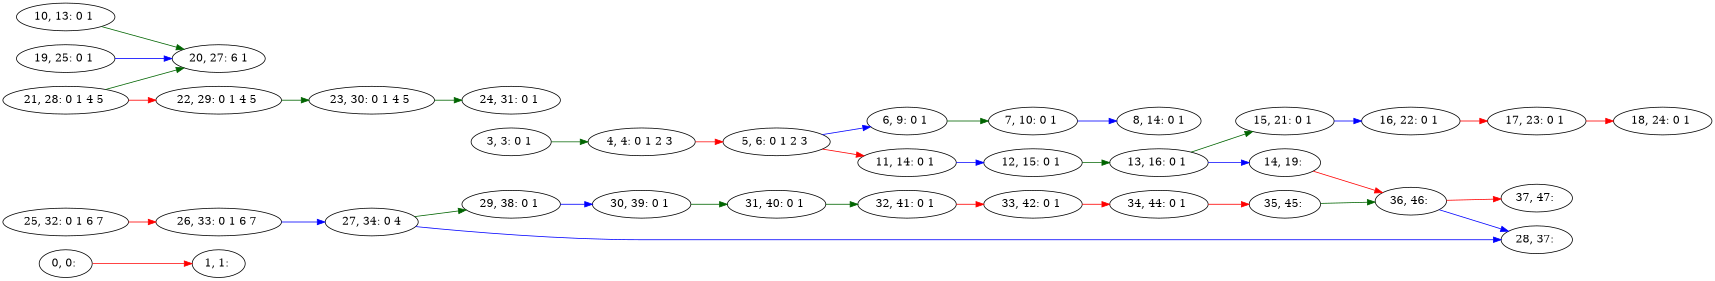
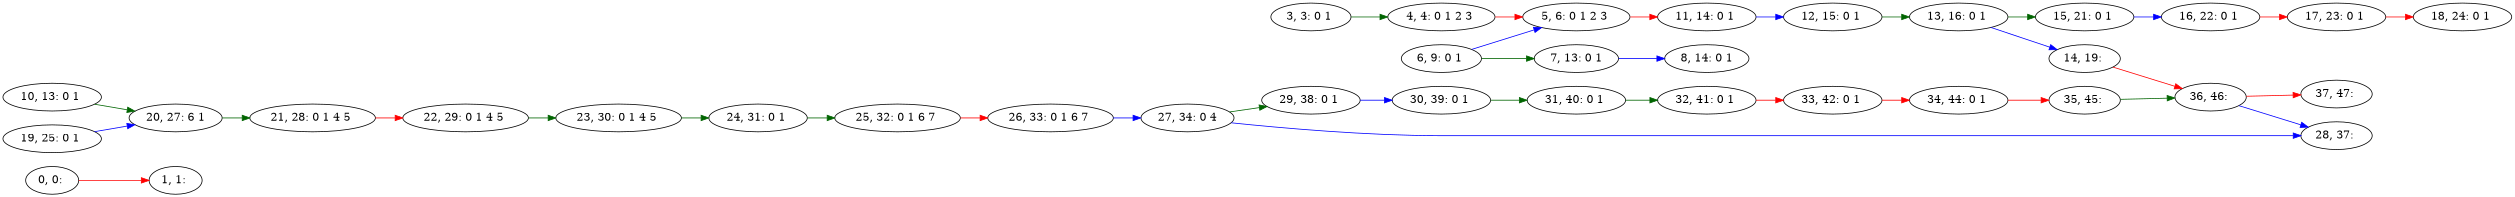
edge "21, 28: 0 1 4 5" -> "20, 27: 6 1": reversed
edge "24, 31: 0 1" -> "25, 32: 0 1 6 7": added
node "7, 10: 0 1": label "7, 10: 0 1" -> "7, 13: 0 1"
edge "5, 6: 0 1 2 3" -> "6, 9: 0 1": reversed
